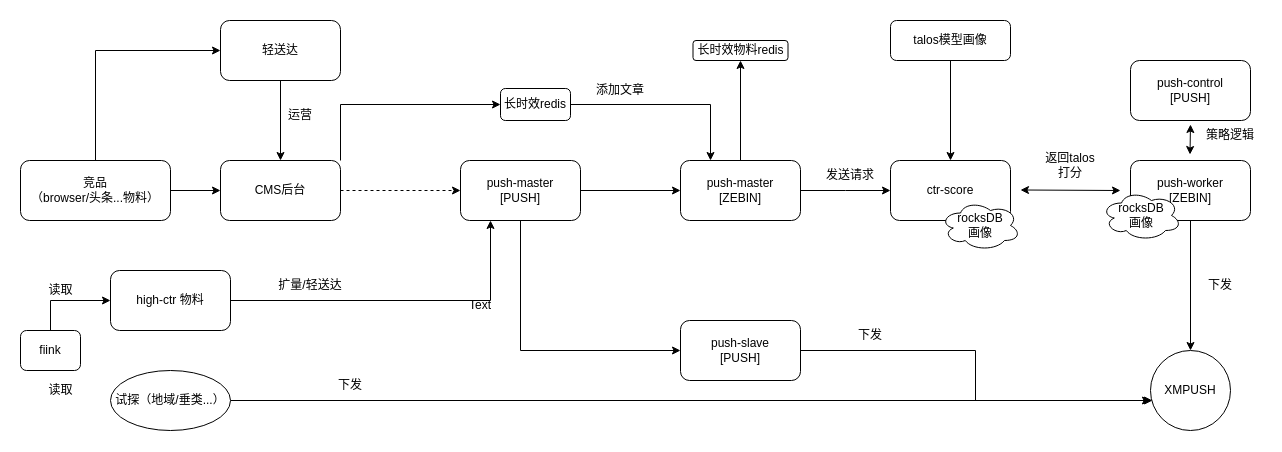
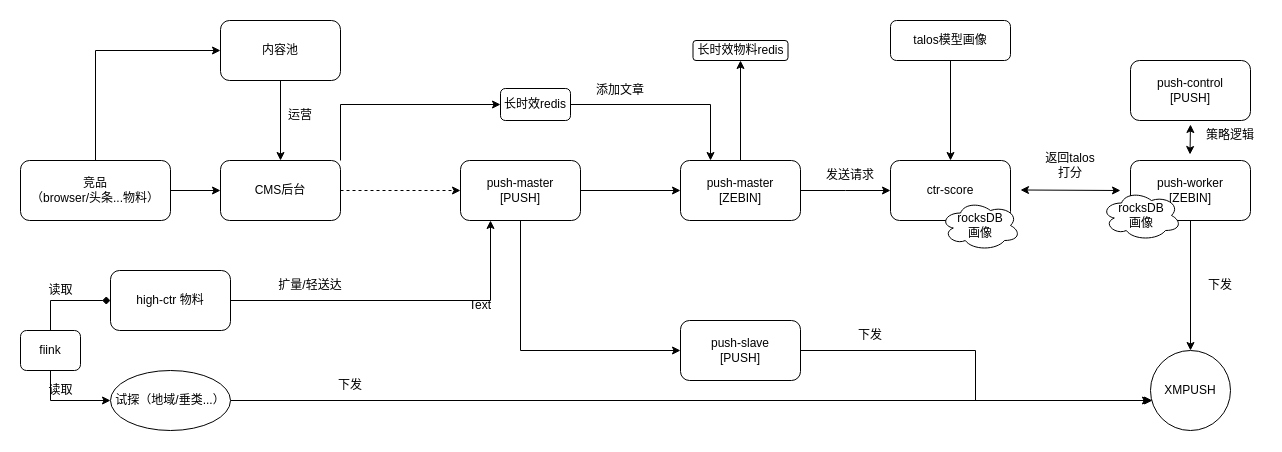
node "轻送达": label "轻送达" -> "内容池"
edge "fiink" -> "high-ctr 物料": arrowhead classic -> diamond
edge "fiink" -> "试探（地域/垂类...）": added
